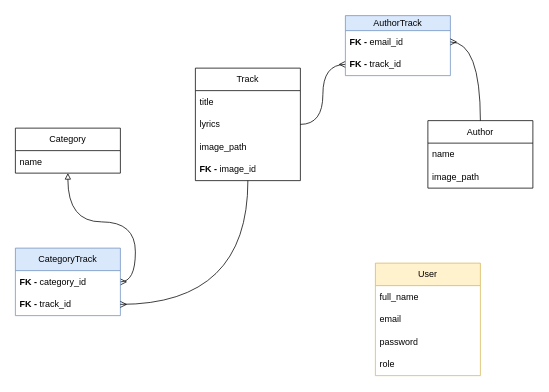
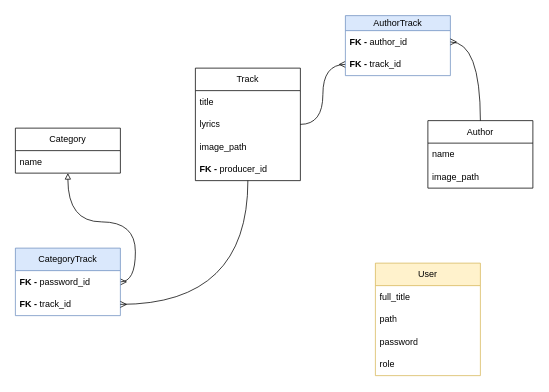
node "FK - email_id": label "FK - email_id" -> "FK - author_id"
node "FK - image_id": label "FK - image_id" -> "FK - producer_id"
node "FK - category_id": label "FK - category_id" -> "FK - password_id"
node "full_name": label "full_name" -> "full_title"
node "email": label "email" -> "path"
